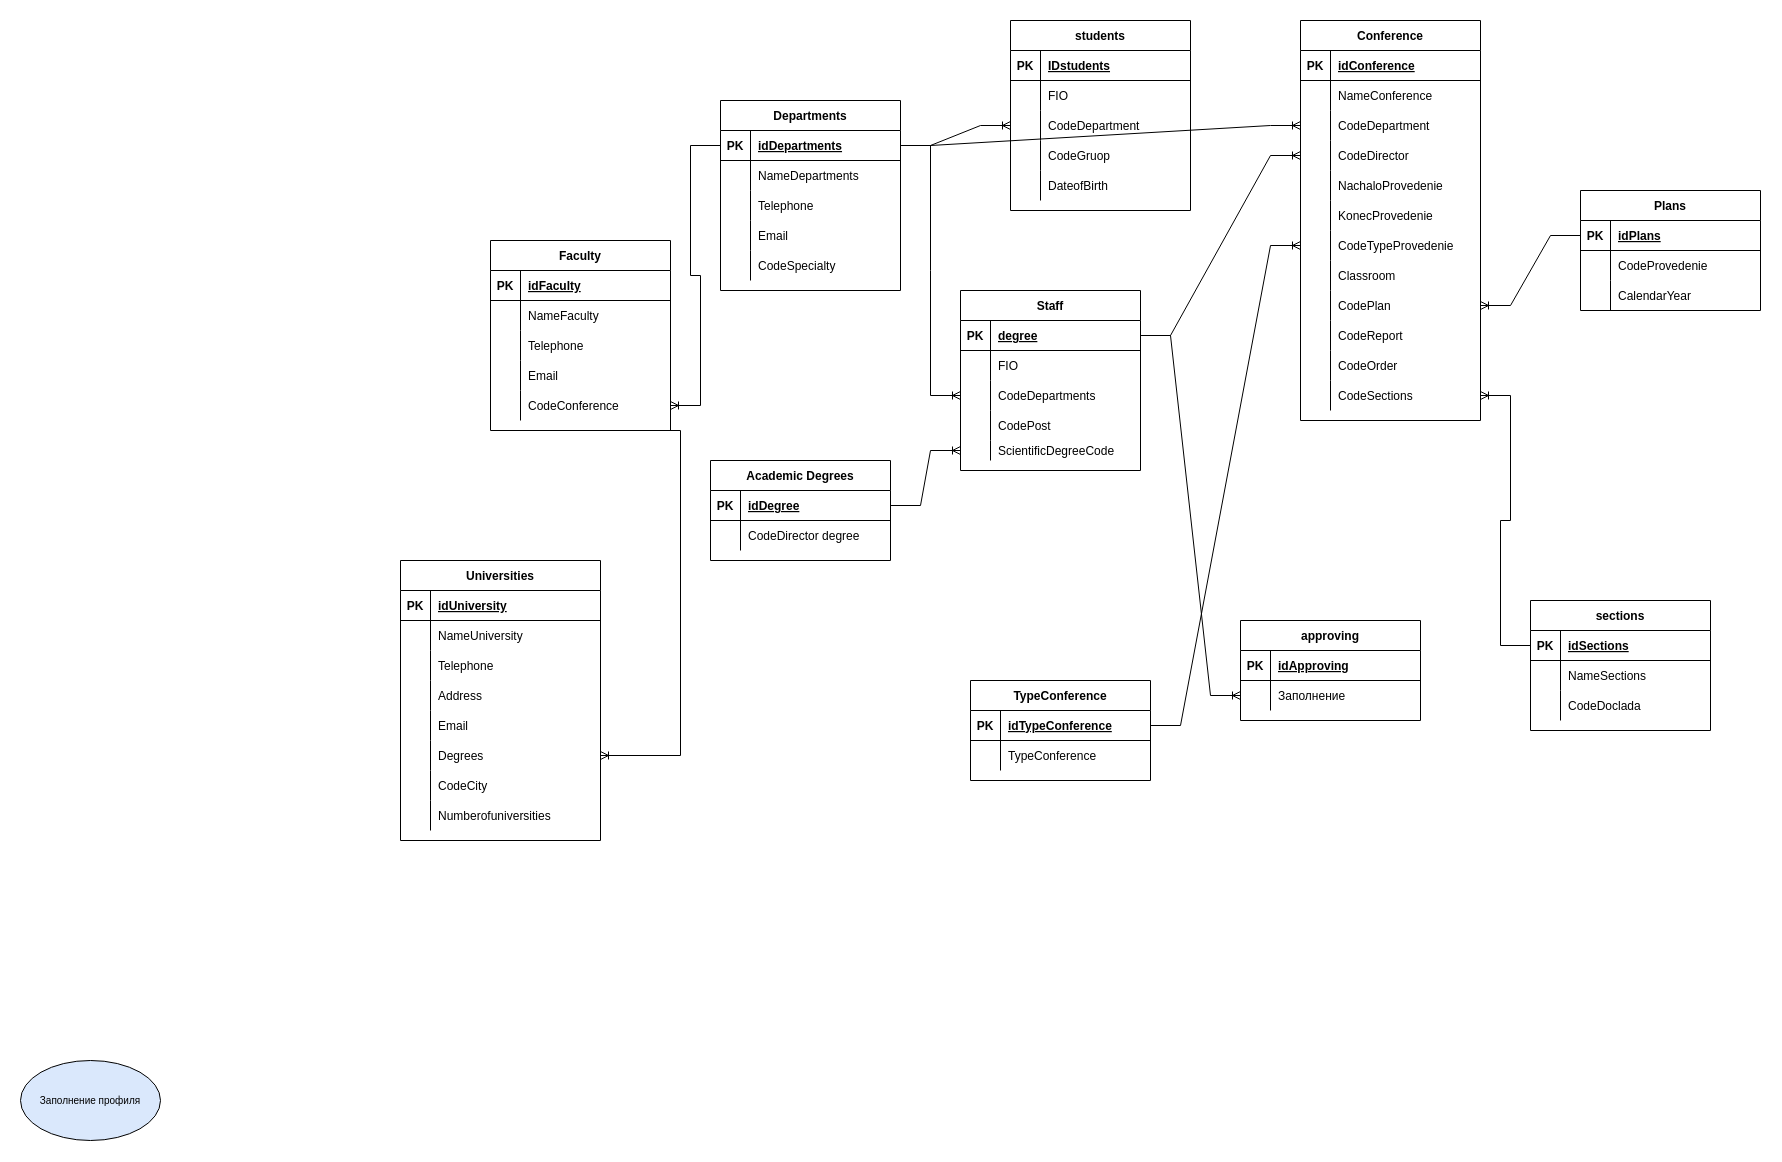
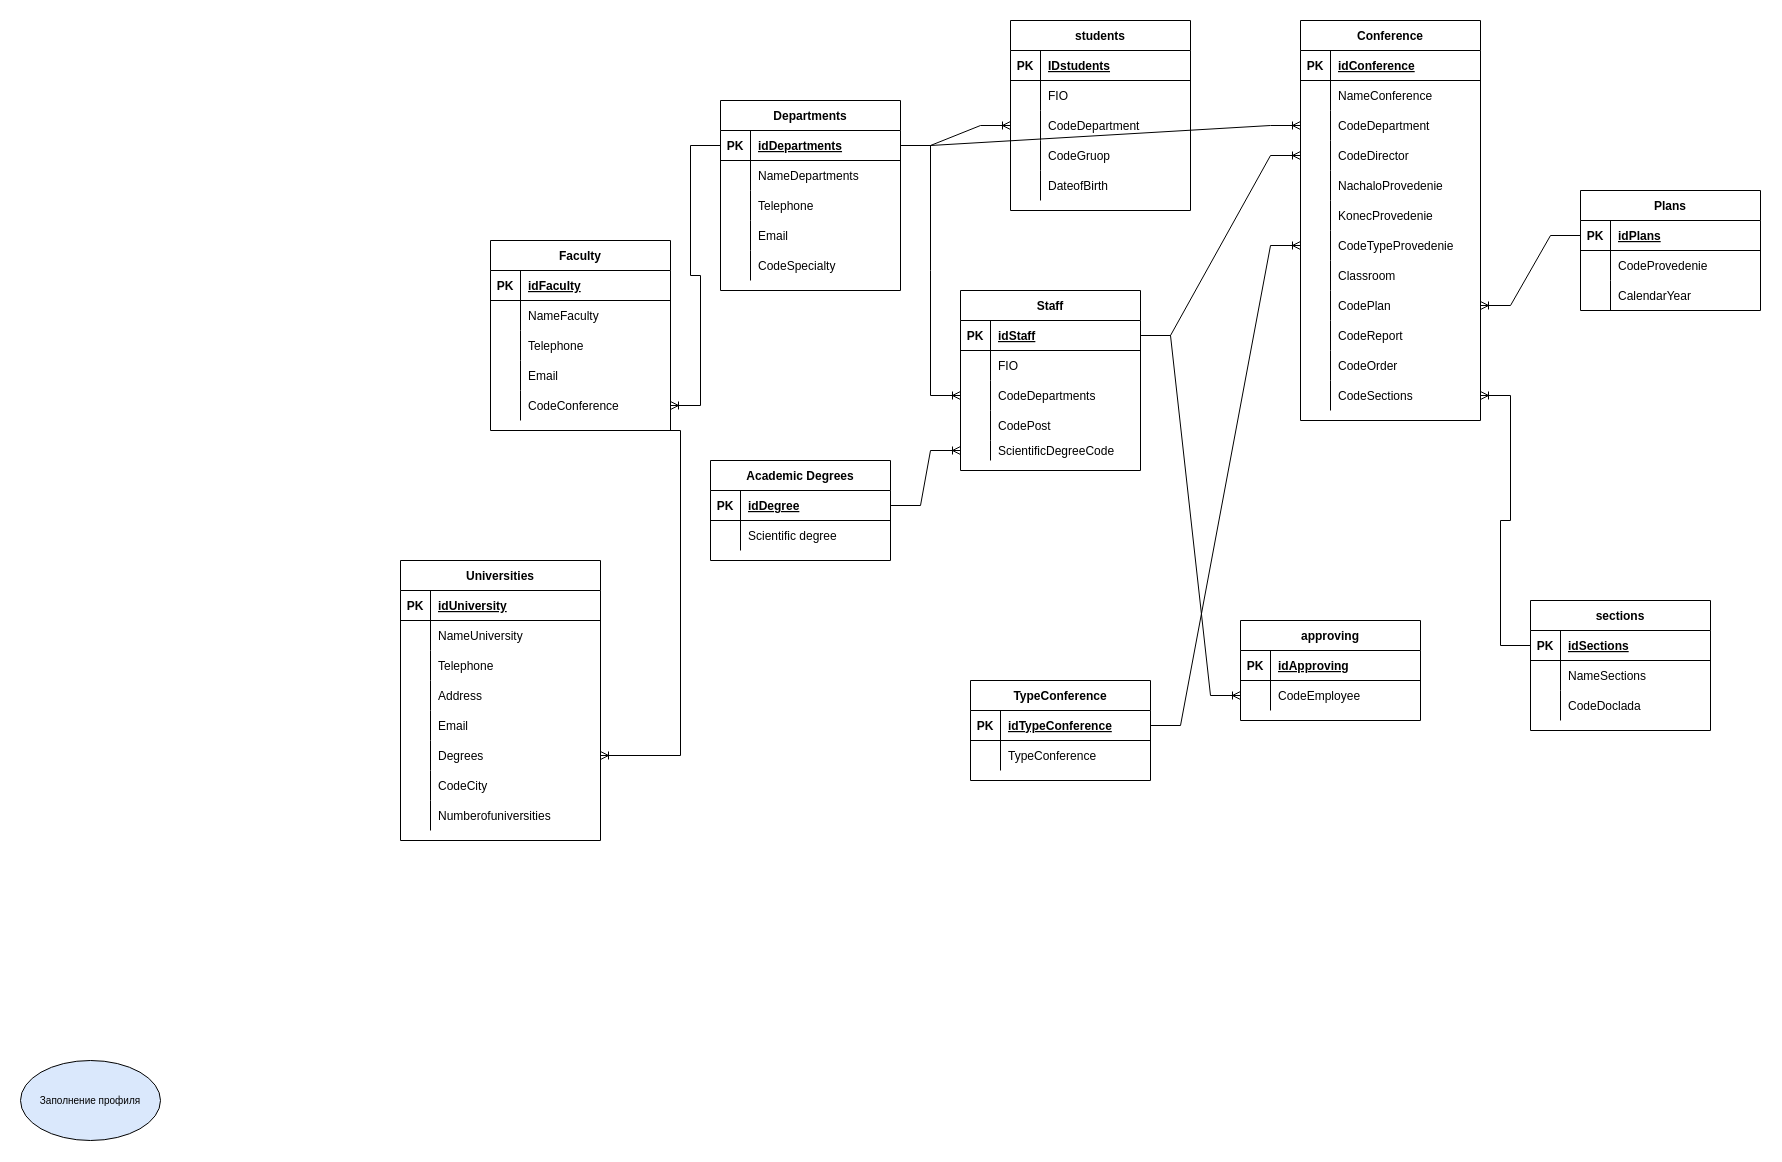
node "degree": label "degree" -> "idStaff"
node "CodeDirector degree": label "CodeDirector degree" -> "Scientific degree"
node "Заполнение": label "Заполнение" -> "CodeЕmployee"
